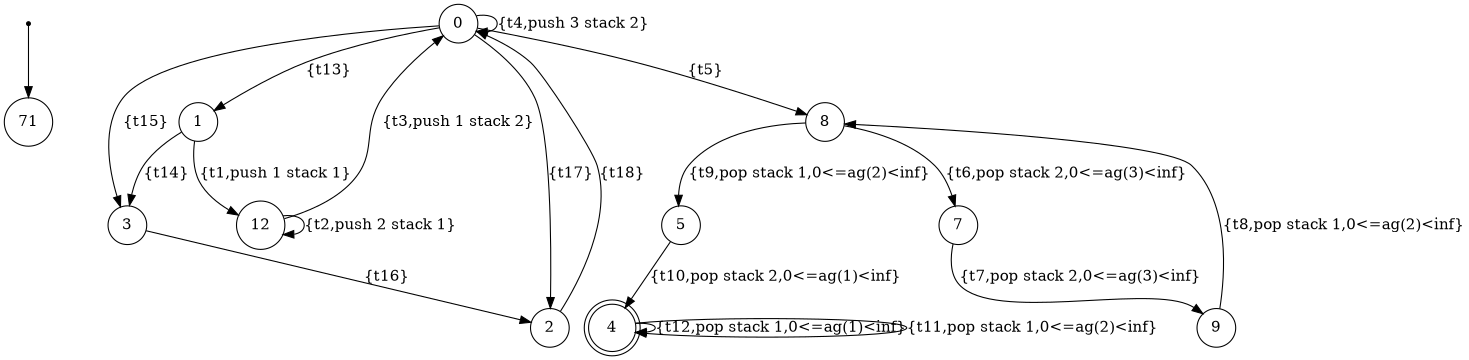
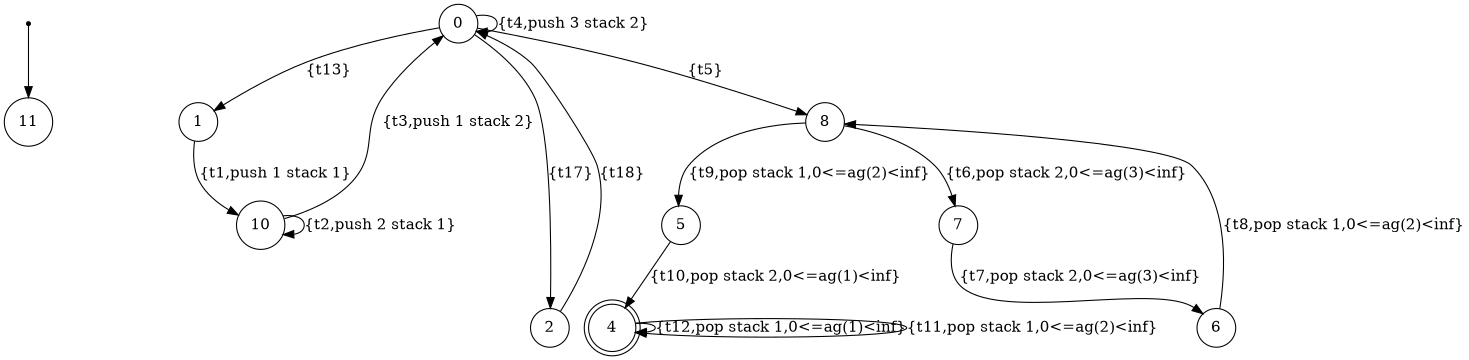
node "71": label "71" -> "11"
node "3": removed
node "12": label "12" -> "10"
node "9": label "9" -> "6"
